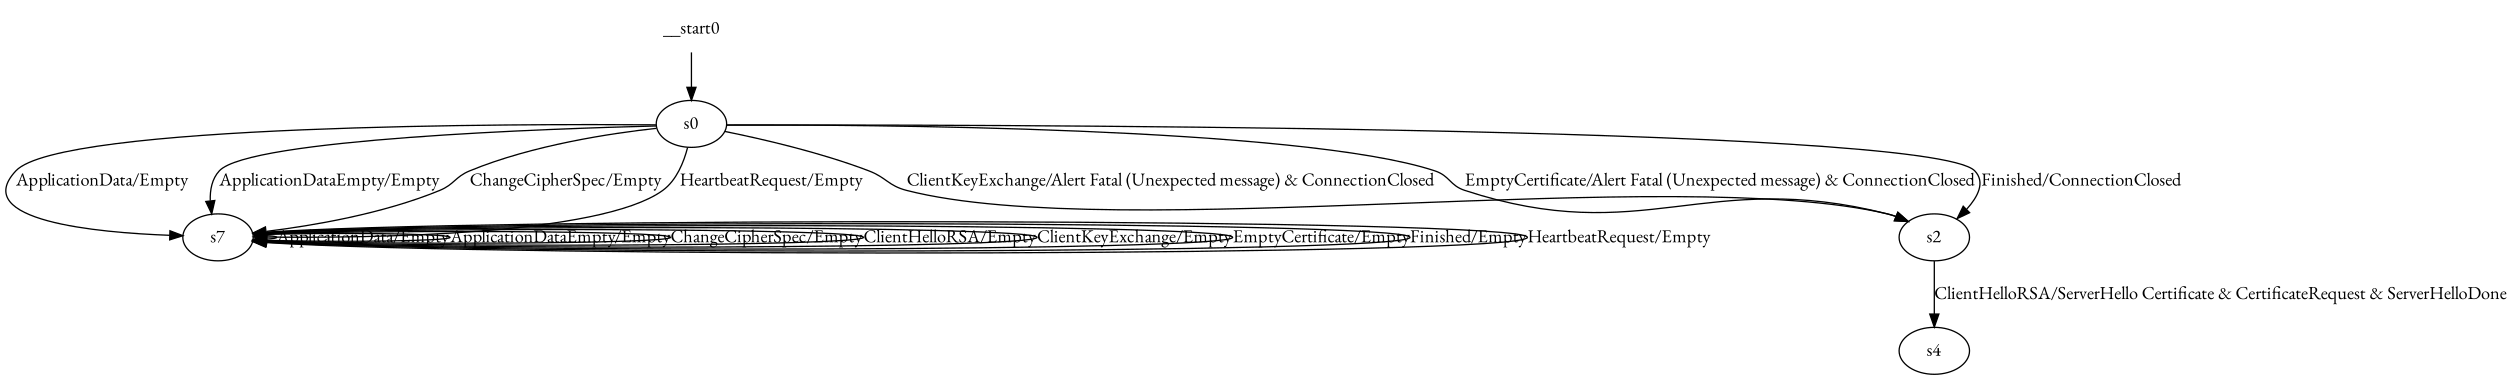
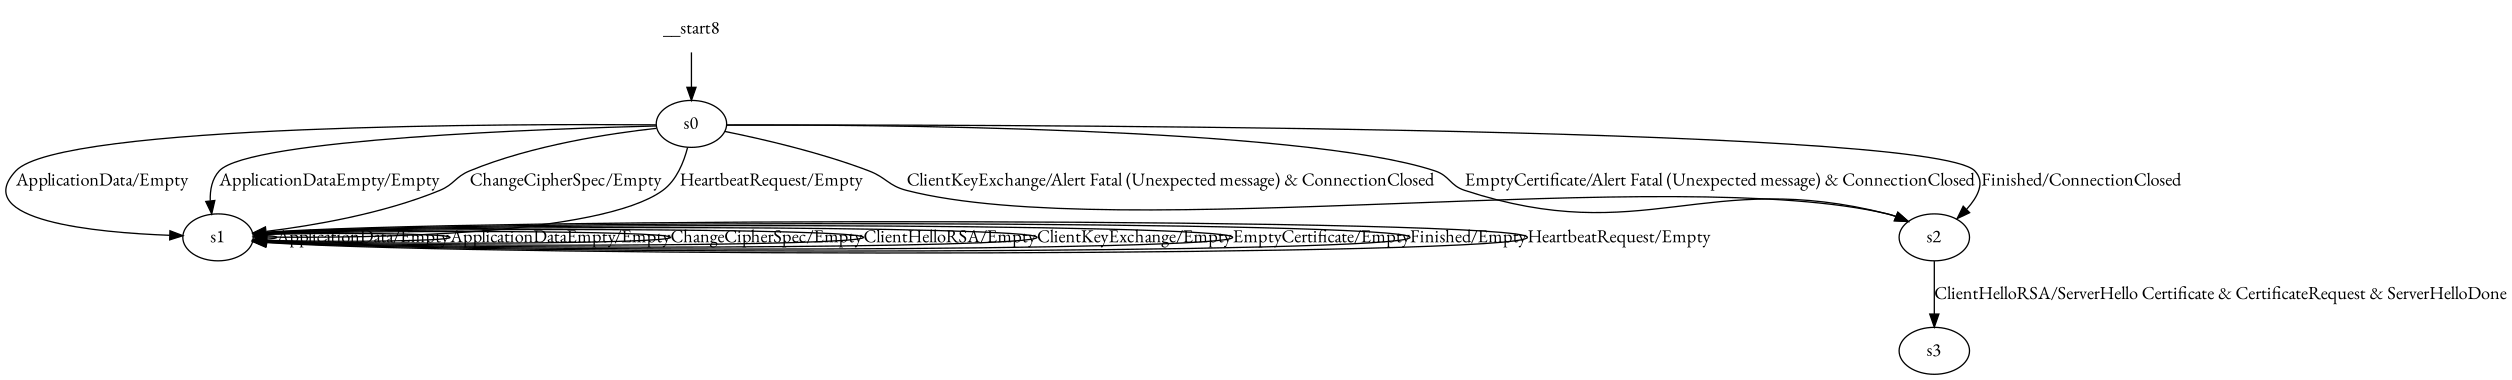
node "__start0": label "__start0" -> "__start8"
node "s7": label "s7" -> "s1"
node "s4": label "s4" -> "s3"
